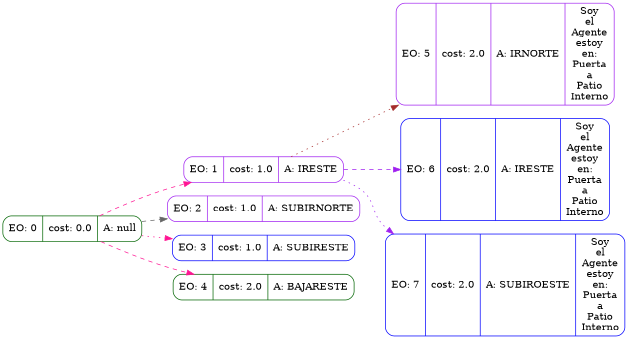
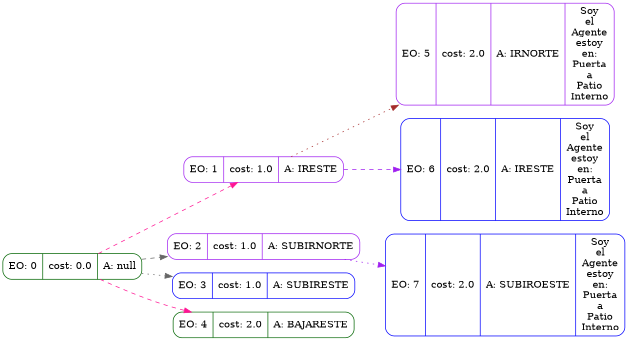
edge "EO: 1" -> "EO: 7": now "EO: 2" -> "EO: 7"
edge "EO: 0" -> "EO: 3": color deeppink -> gray40
